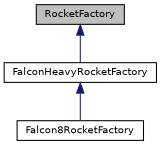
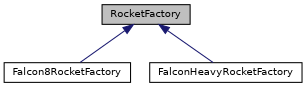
edge "Falcon8RocketFactory" -> "FalconHeavyRocketFactory": now "Falcon8RocketFactory" -> "RocketFactory"
